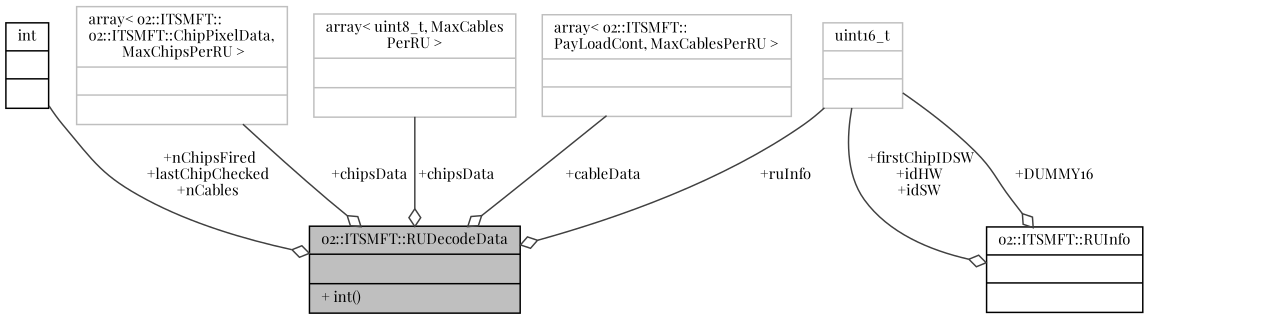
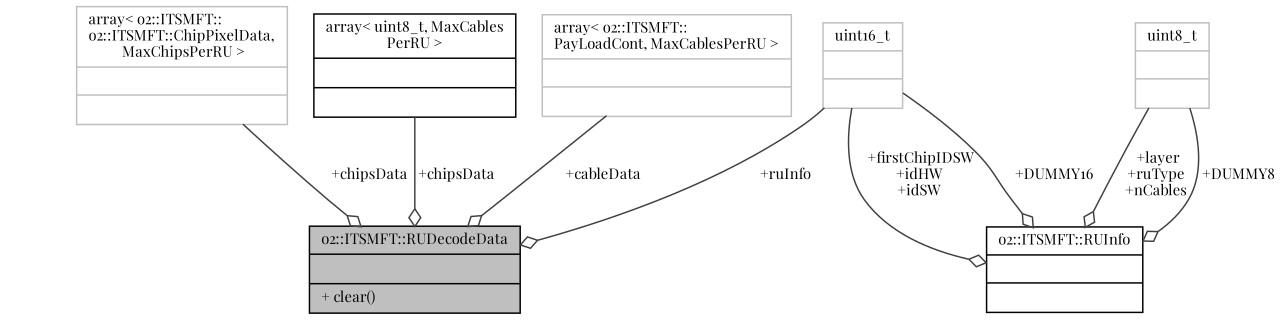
node "int": removed
node "array< uint8_t, MaxCables": color grey75 -> black
node "uint8_t": added
node "o2::ITSMFT::RUDecodeData": text "+ int()" -> "+ clear()"
